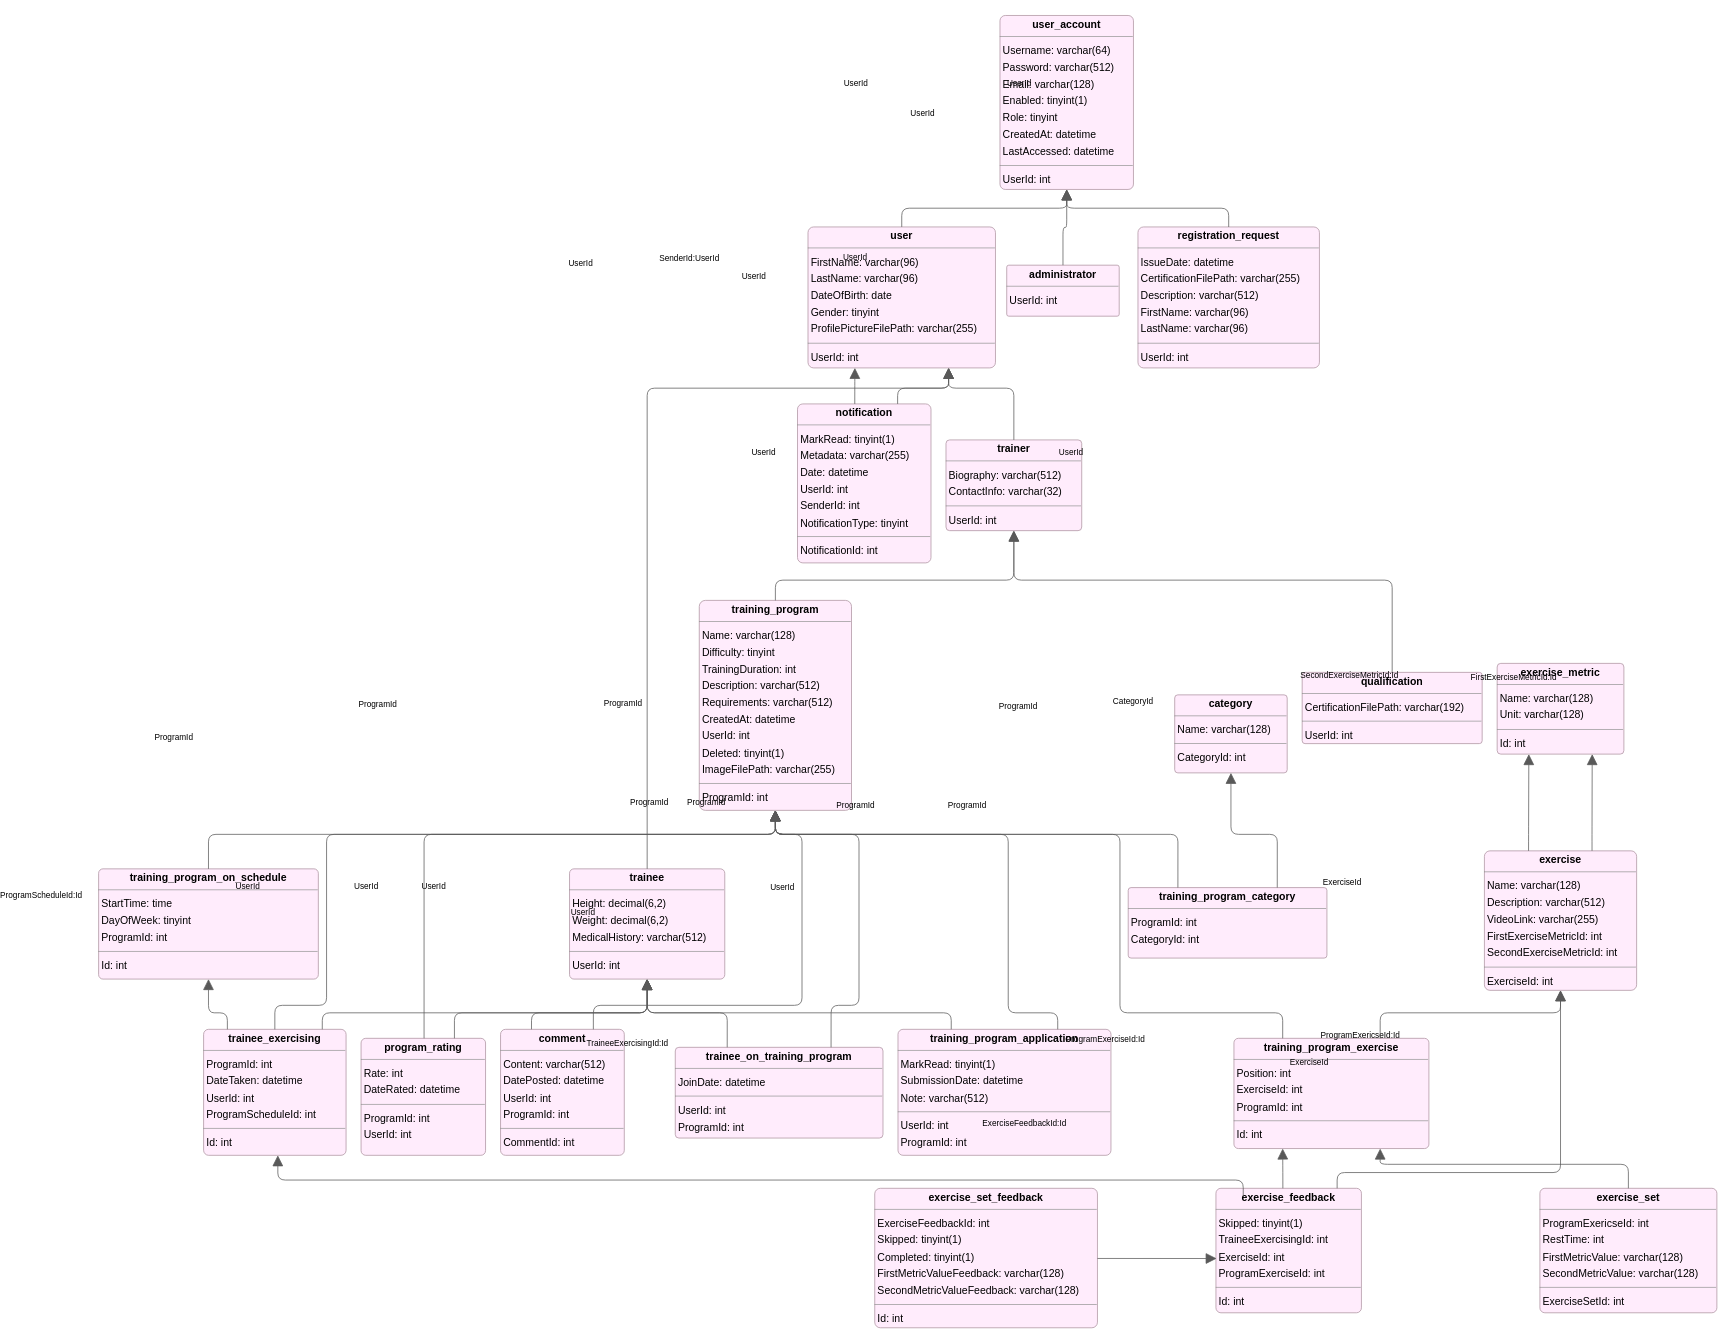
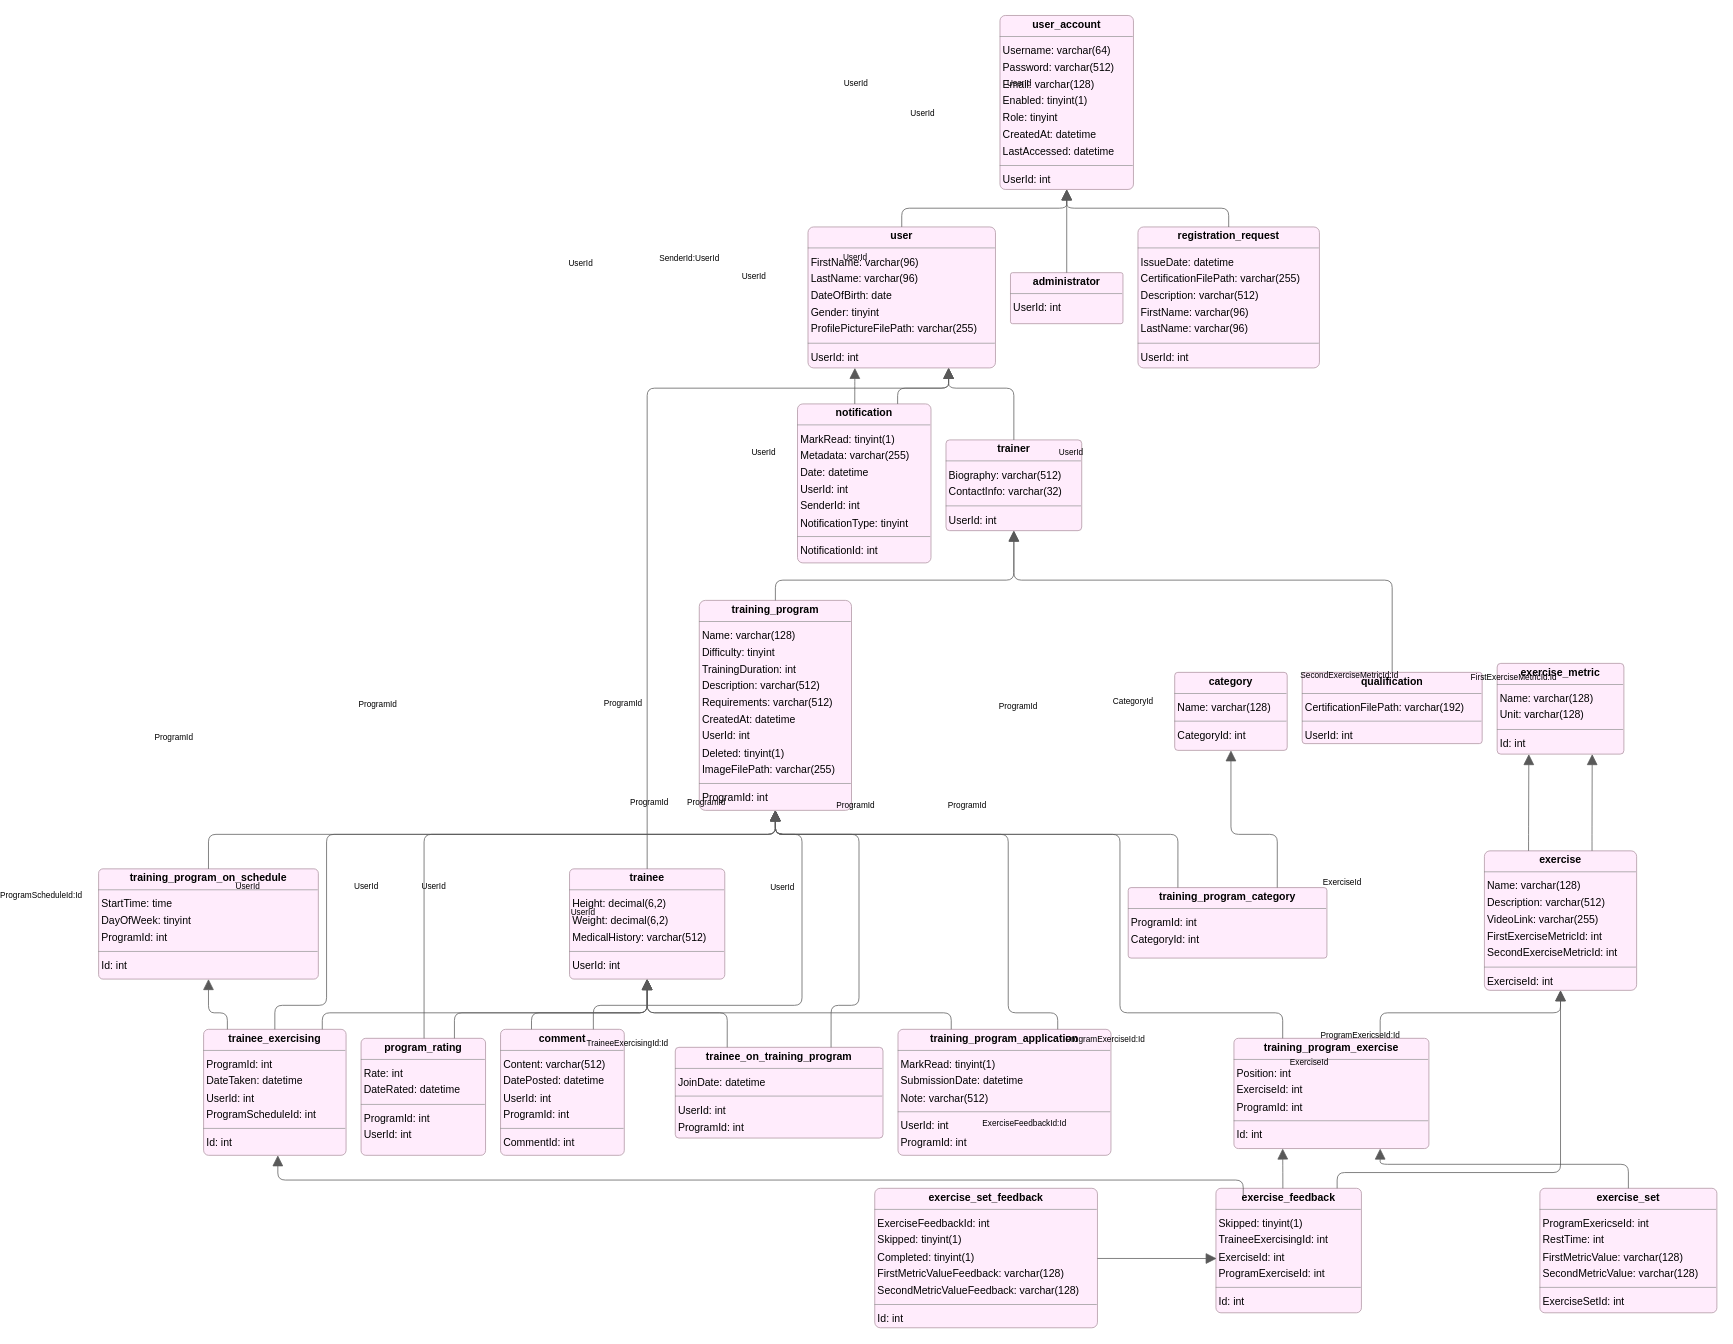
node "administrator UserId: int": moved (1063, 291) -> (1067, 298)
node "category Name: varchar(128) CategoryId: int": moved (1231, 734) -> (1231, 711)
